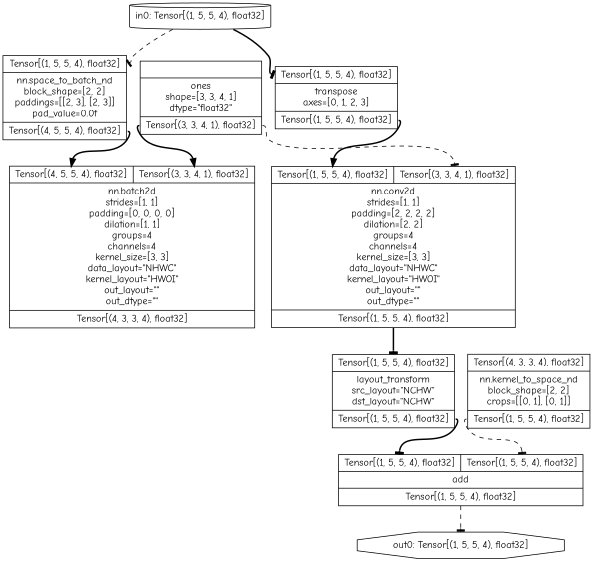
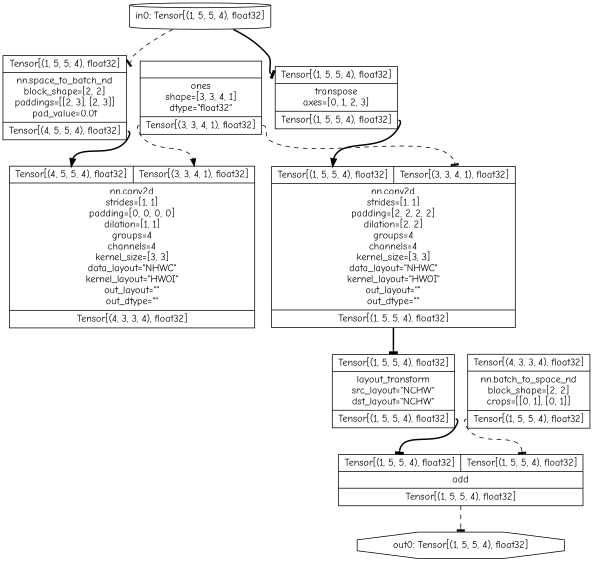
edge "ones" -> "Tensor[(4, 5, 5, 4), float32]": style bold -> dashed
node "Tensor[(4, 5, 5, 4), float32]": text "nn.batch2d" -> "nn.conv2d"
node "Tensor[(4, 3, 3, 4), float32]": text "nn.kernel_to_space_nd" -> "nn.batch_to_space_nd"
